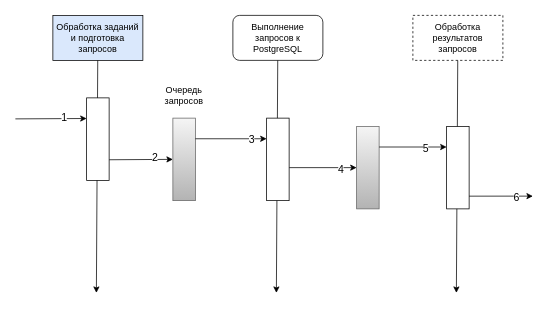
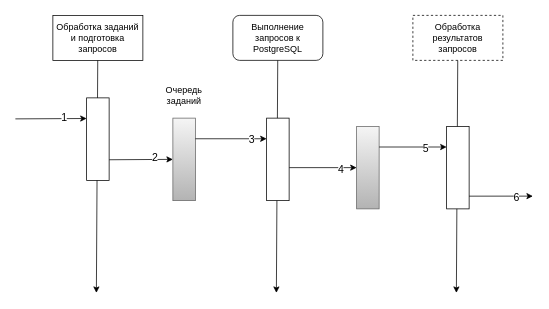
node "Обработка заданий и подготовка запросов": fillcolor #dae8fc -> #ffffff
node "Очередь запросов": label "Очередь запросов" -> "Очередь заданий"
